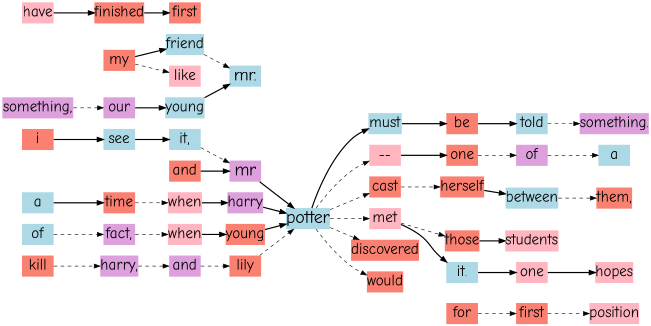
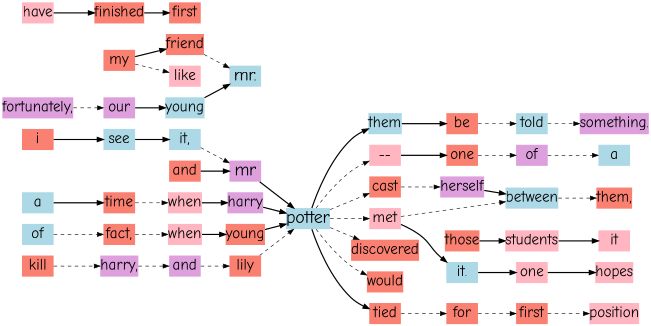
node "friend": fillcolor lightblue -> salmon
node "something,": label "something," -> "fortunately,"
node "must": label "must" -> "them"
edge "be" -> "told": style bold -> dashed
node "herself": fillcolor salmon -> plum
edge "met" -> "those": now "met" -> "between"
node "fact,": fillcolor plum -> salmon
node "it": added
node "tied": added
